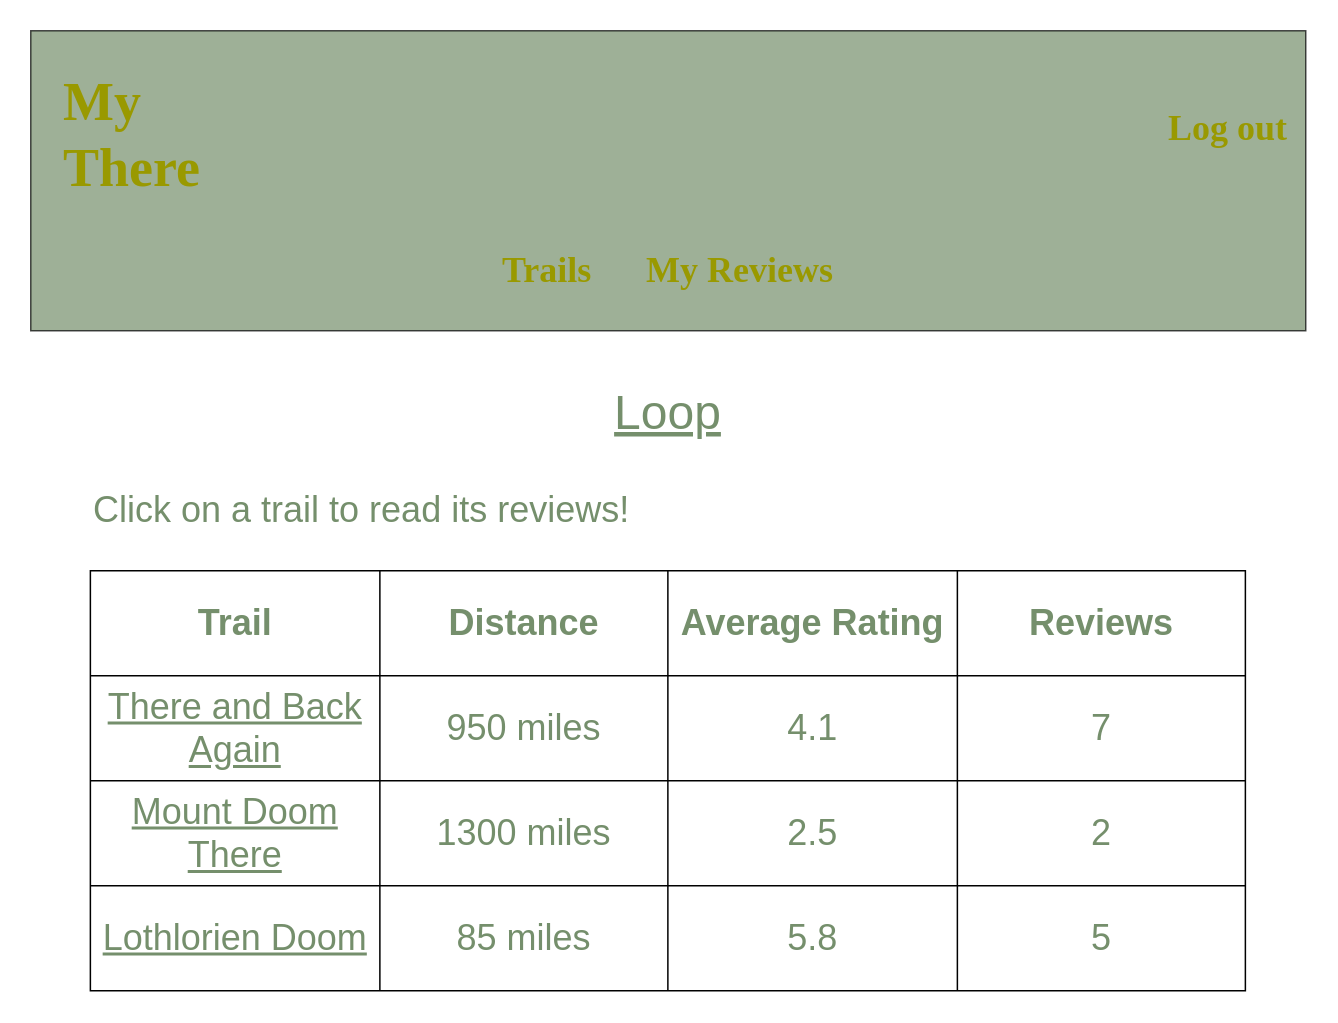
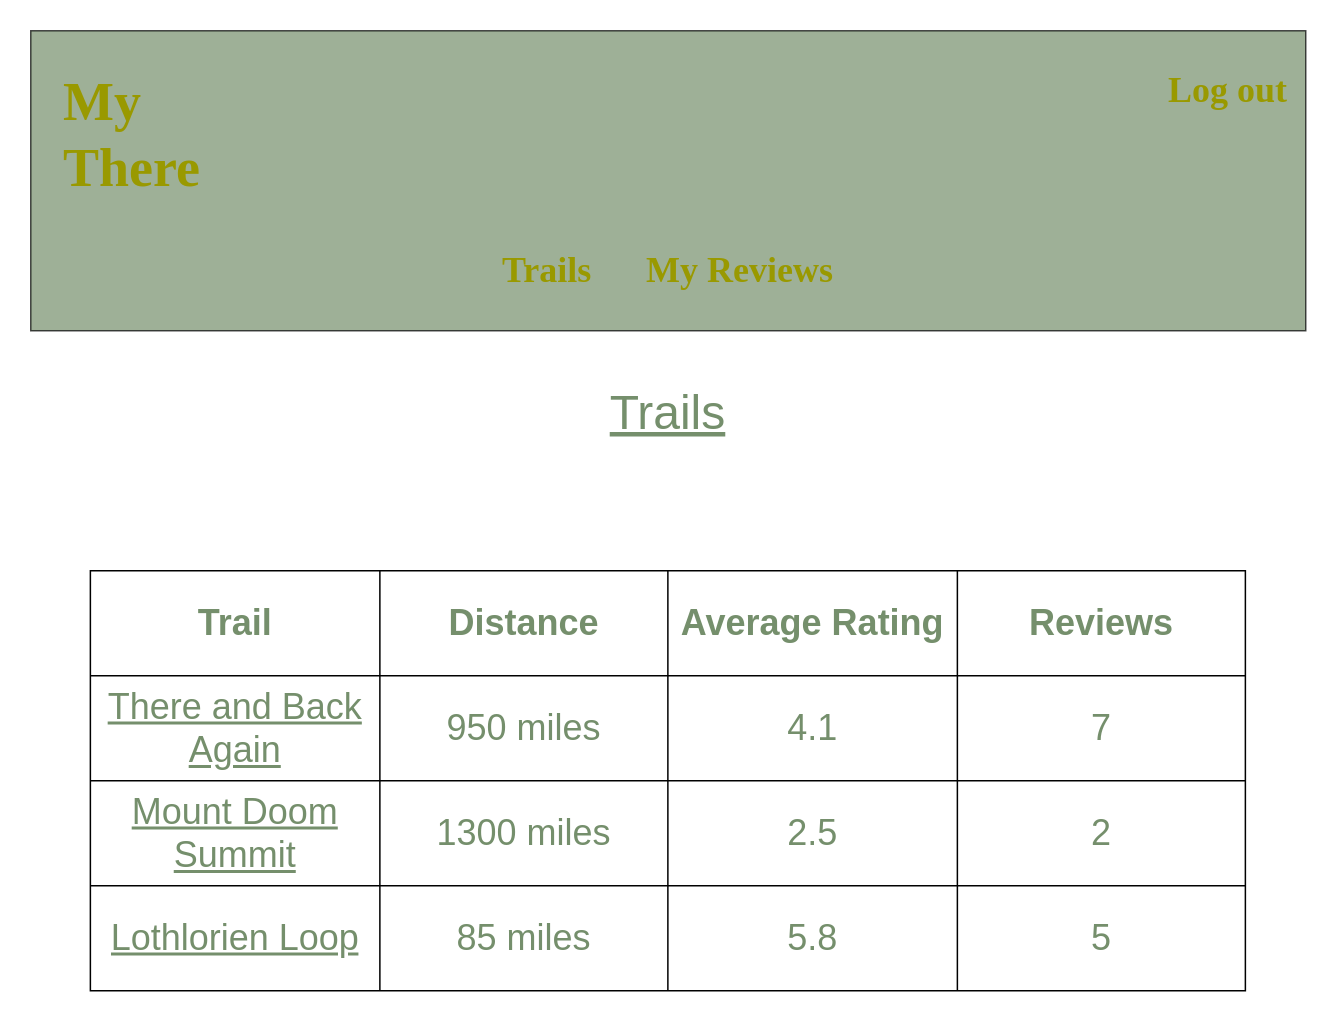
node "Log out": moved (1178, 128) -> (1178, 91)
node "Loop": label "Loop" -> "Trails"
node "Click on a trail to read its reviews!": removed
node "Mount Doom There": label "Mount Doom There" -> "Mount Doom Summit"
node "Lothlorien Doom": label "Lothlorien Doom" -> "Lothlorien Loop"
